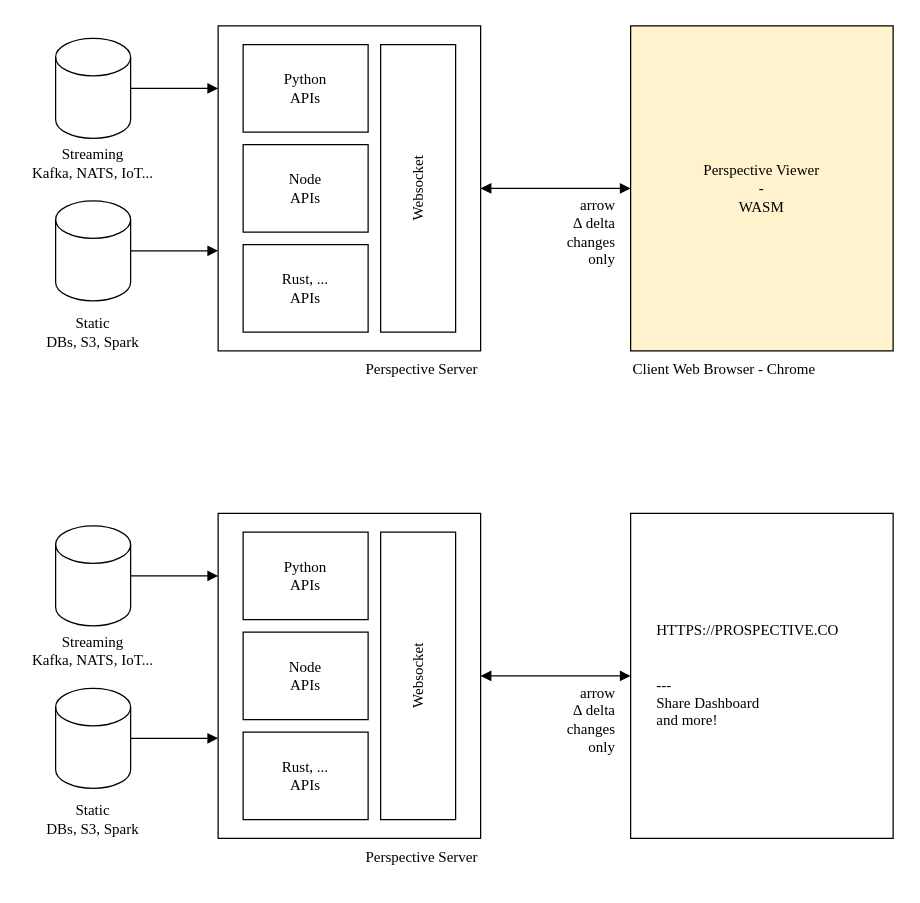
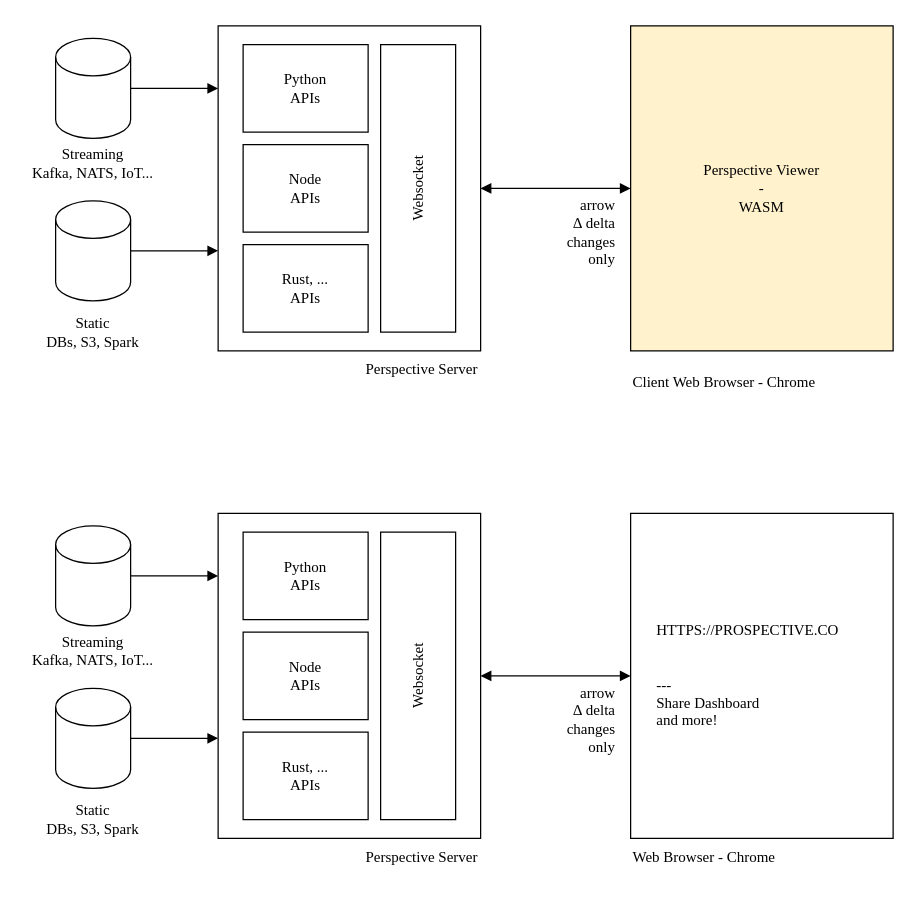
node "Client Web Browser - Chrome": moved (756, 369) -> (756, 382)
node "Web Browser - Chrome": added
